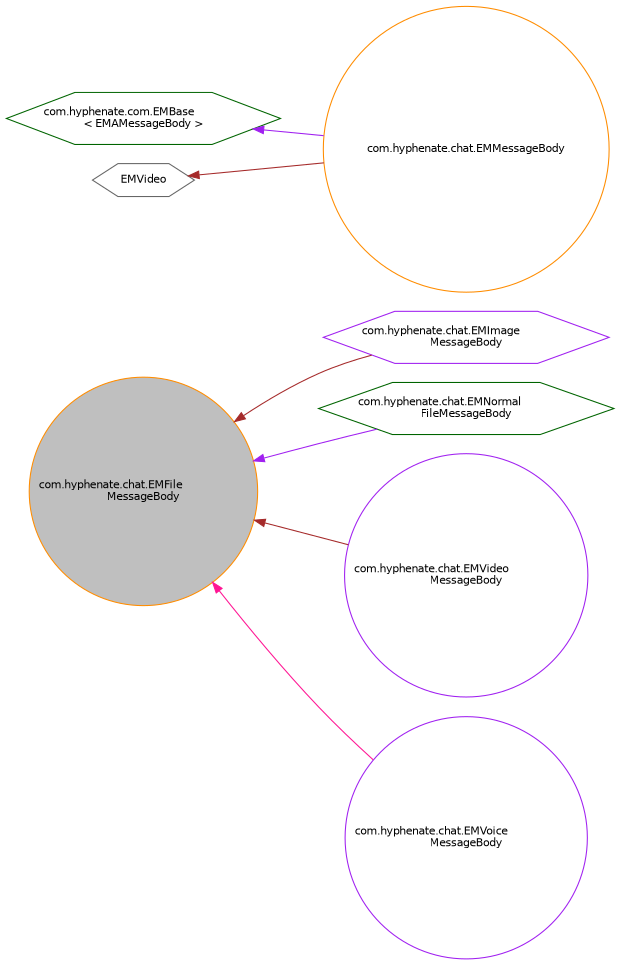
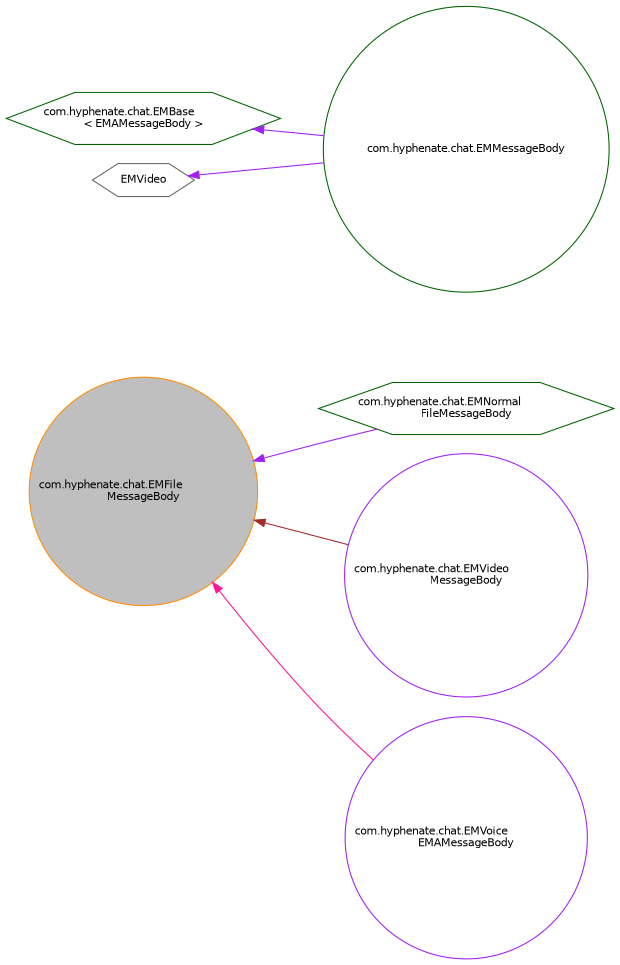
node "com.hyphenate.com.EMBase < EMAMessageBody >": label "com.hyphenate.com.EMBase < EMAMessageBody >" -> "com.hyphenate.chat.EMBase < EMAMessageBody >"
node "com.hyphenate.chat.EMMessageBody": color darkorange -> darkgreen
edge "com.hyphenate.chat.EMMessageBody" -> "EMVideo": color brown -> purple
node "com.hyphenate.chat.EMImage MessageBody": removed
node "com.hyphenate.chat.EMVoice MessageBody": label "com.hyphenate.chat.EMVoice MessageBody" -> "com.hyphenate.chat.EMVoice EMAMessageBody"
